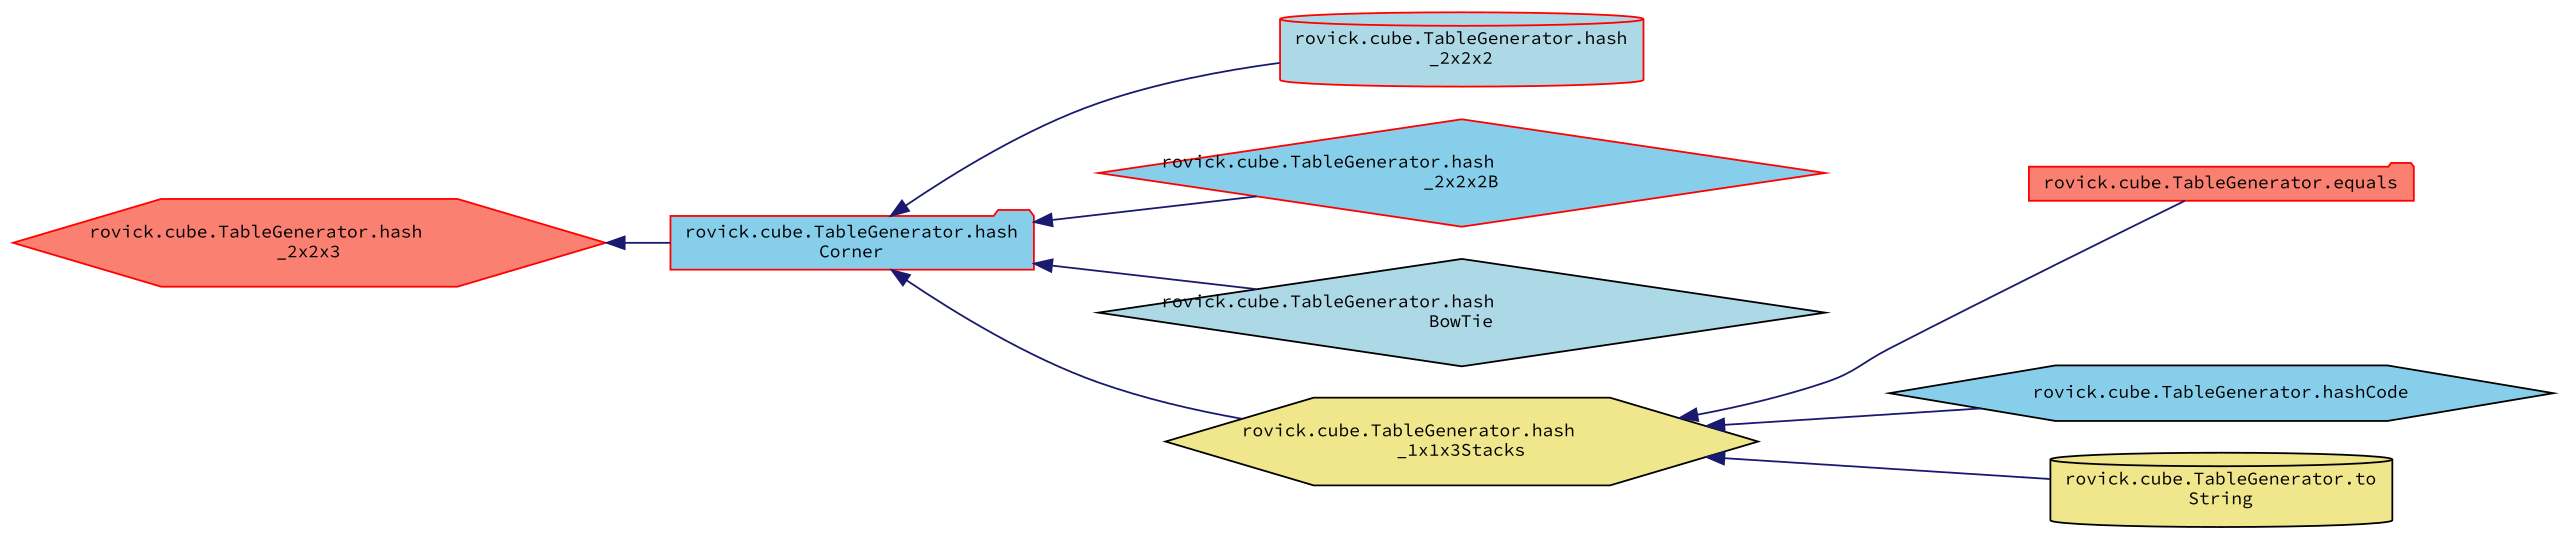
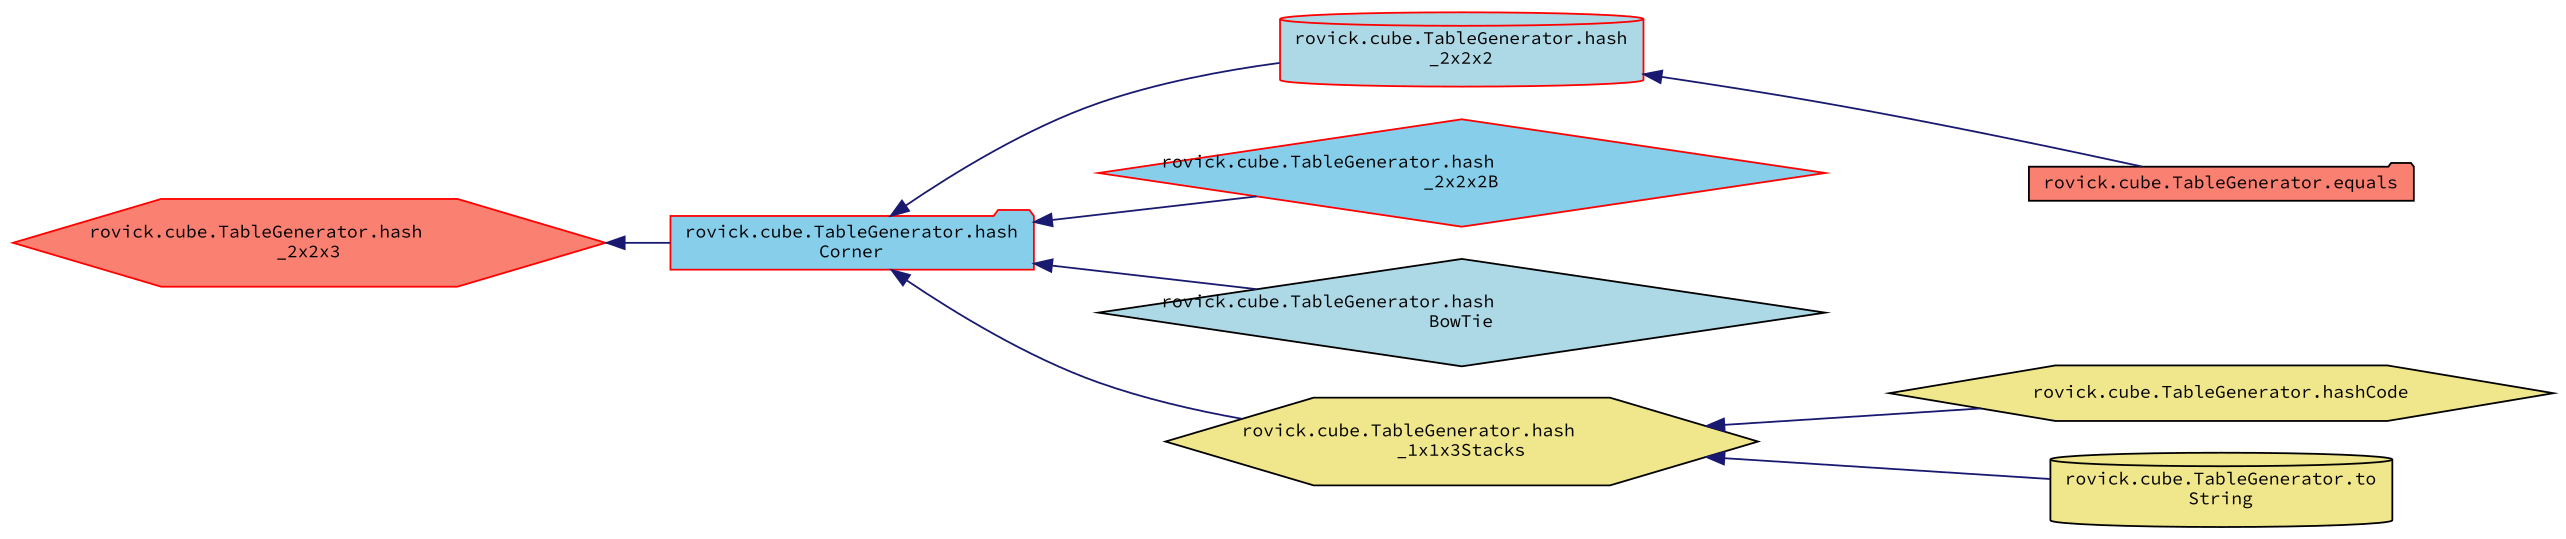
node "rovick.cube.TableGenerator.equals": color red -> black
edge "rovick.cube.TableGenerator.equals" -> "rovick.cube.TableGenerator.hash _1x1x3Stacks": now "rovick.cube.TableGenerator.equals" -> "rovick.cube.TableGenerator.hash _2x2x2"
node "rovick.cube.TableGenerator.hashCode": fillcolor skyblue -> khaki
